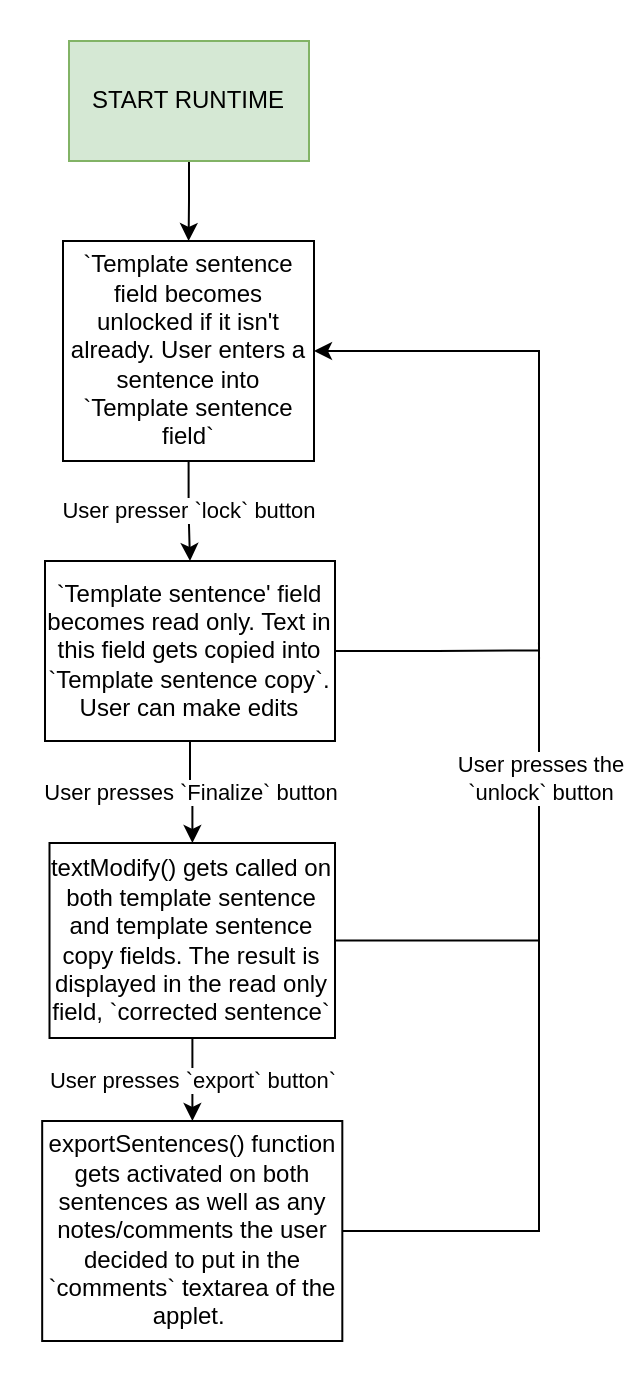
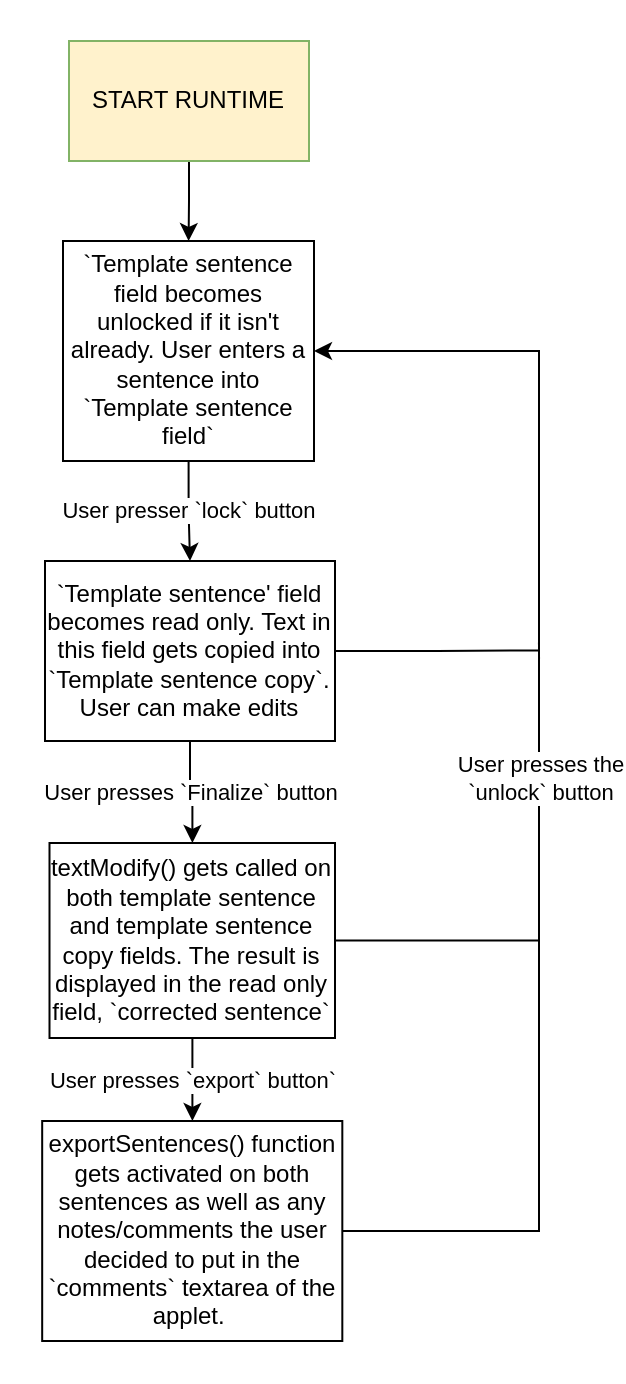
node "START RUNTIME": fillcolor #d5e8d4 -> #fff2cc
